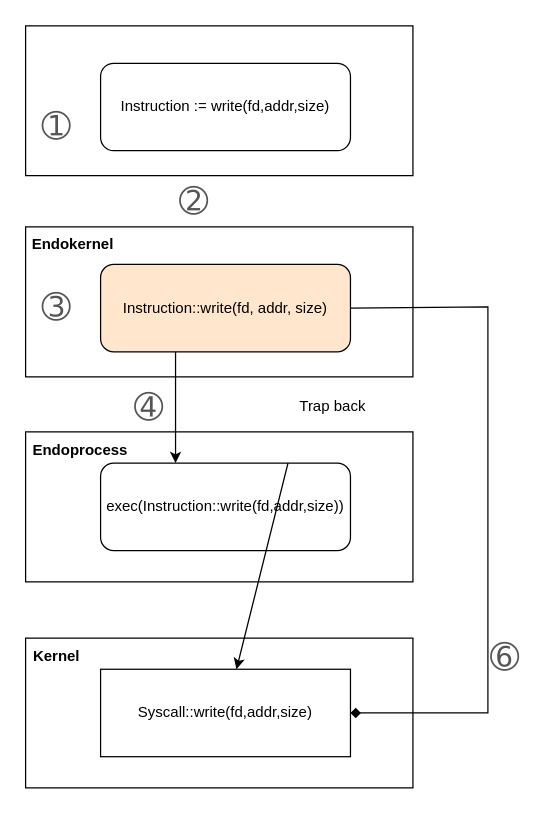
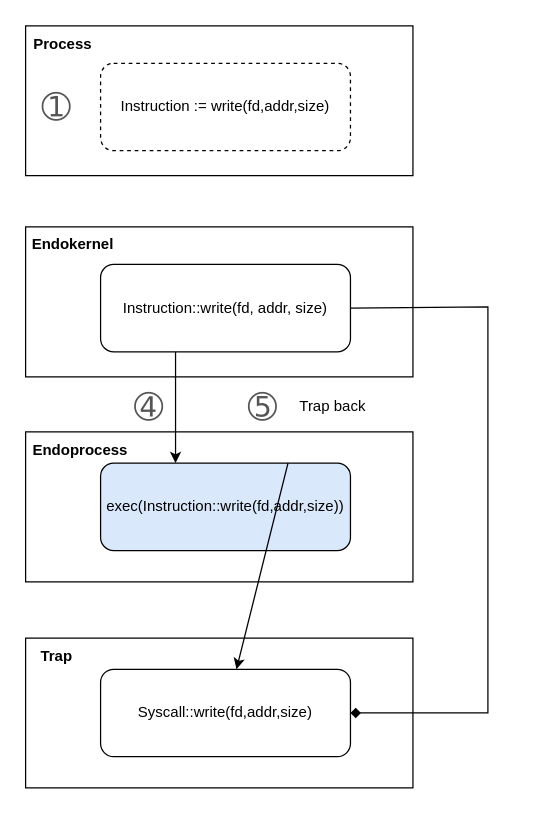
node "Process": added
node "Instruction := write(fd,addr,size)": style solid -> dashed
node "➀": moved (57, 126) -> (57, 107)
node "➁": removed
node "➂": removed
node "Instruction::write(fd, addr, size)": fillcolor #ffe6cc -> #ffffff
node "➄": added
node "exec(Instruction::write(fd,addr,size))": fillcolor #ffffff -> #dae8fc
node "Kernel": label "Kernel" -> "Trap"
node "➅": removed
node "Syscall::write(fd,addr,size)": shape rectangle -> rounded rectangle
